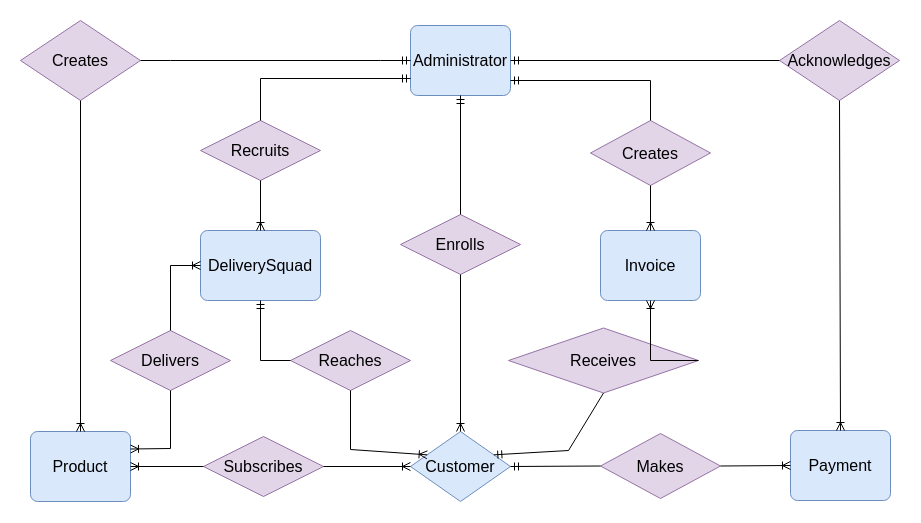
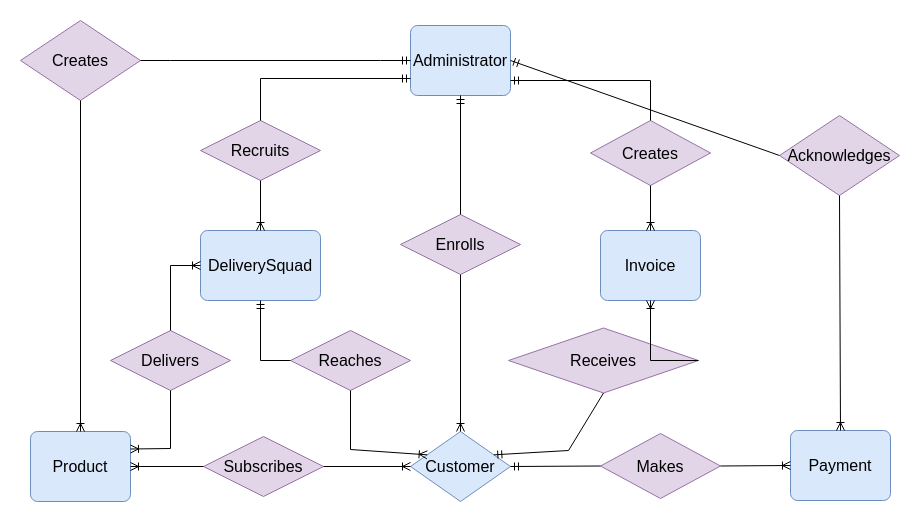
node "Acknowledges": moved (840, 61) -> (840, 156)
